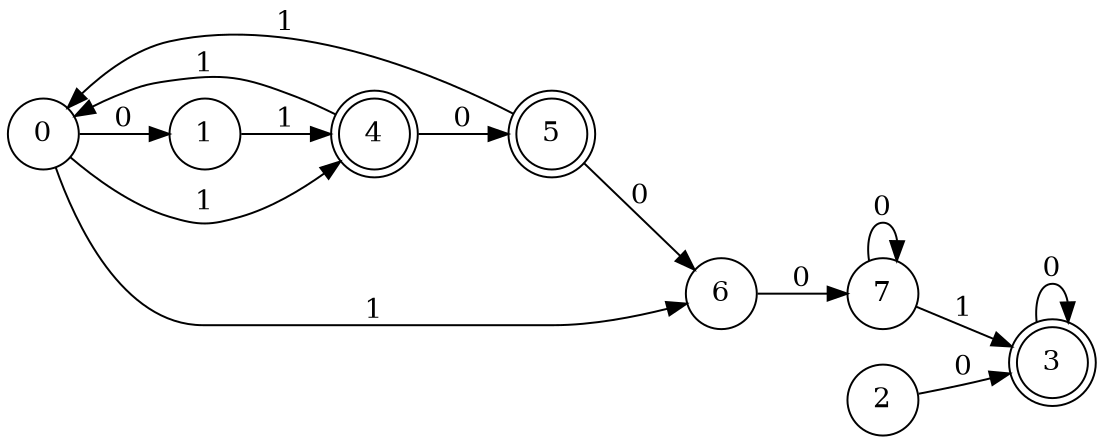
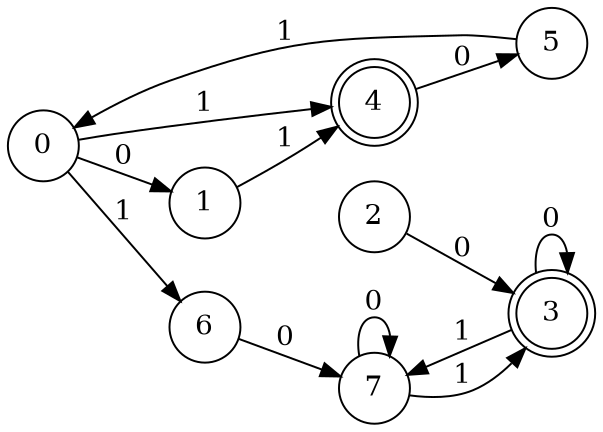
edge "4" -> "0": removed, label "1"
node "5": shape doublecircle -> circle
edge "5" -> "6": removed, label "0"
edge "3" -> "7": added, label "1"
